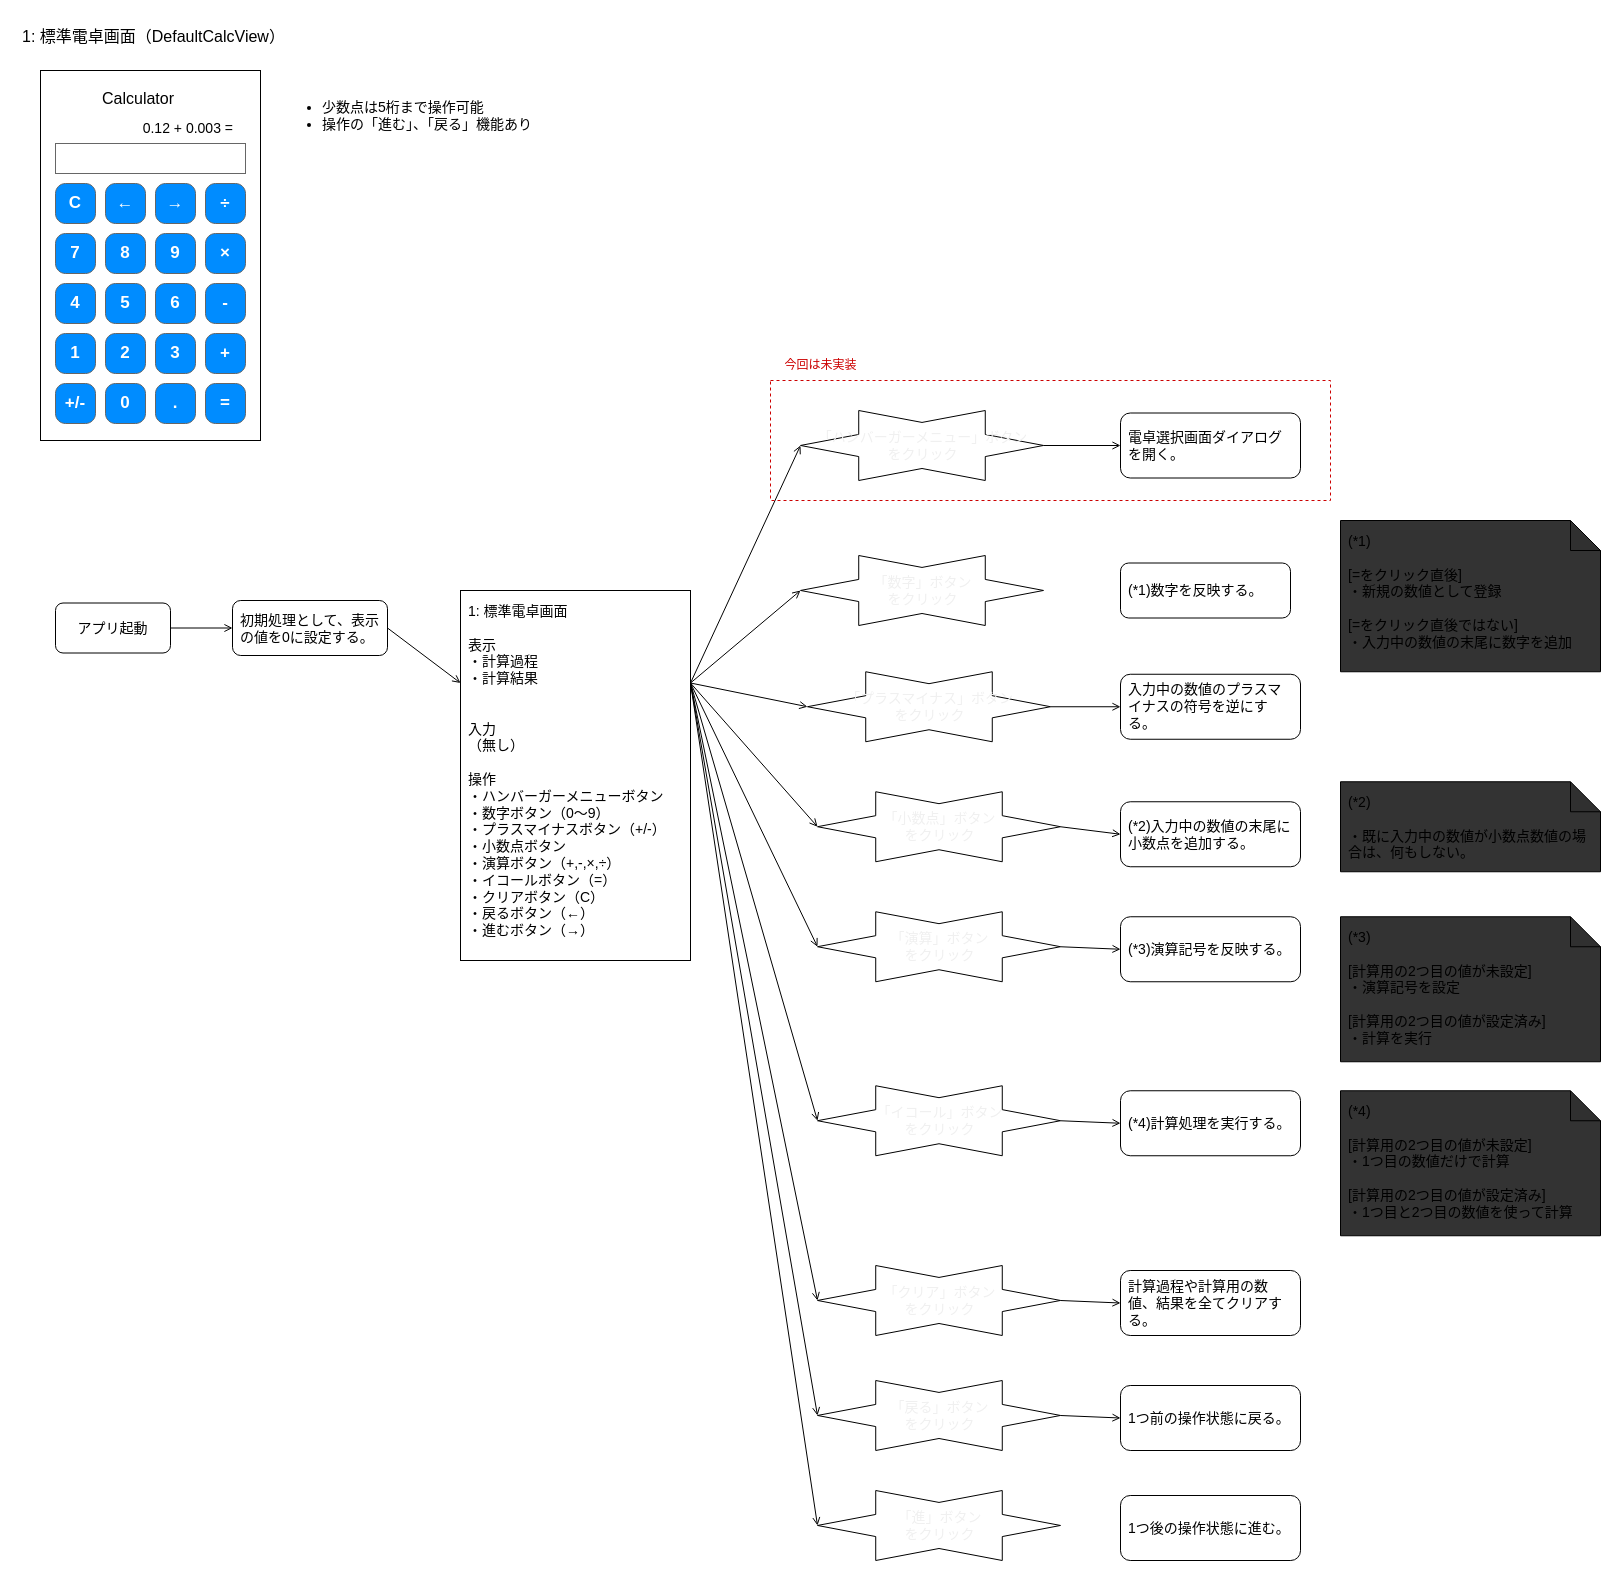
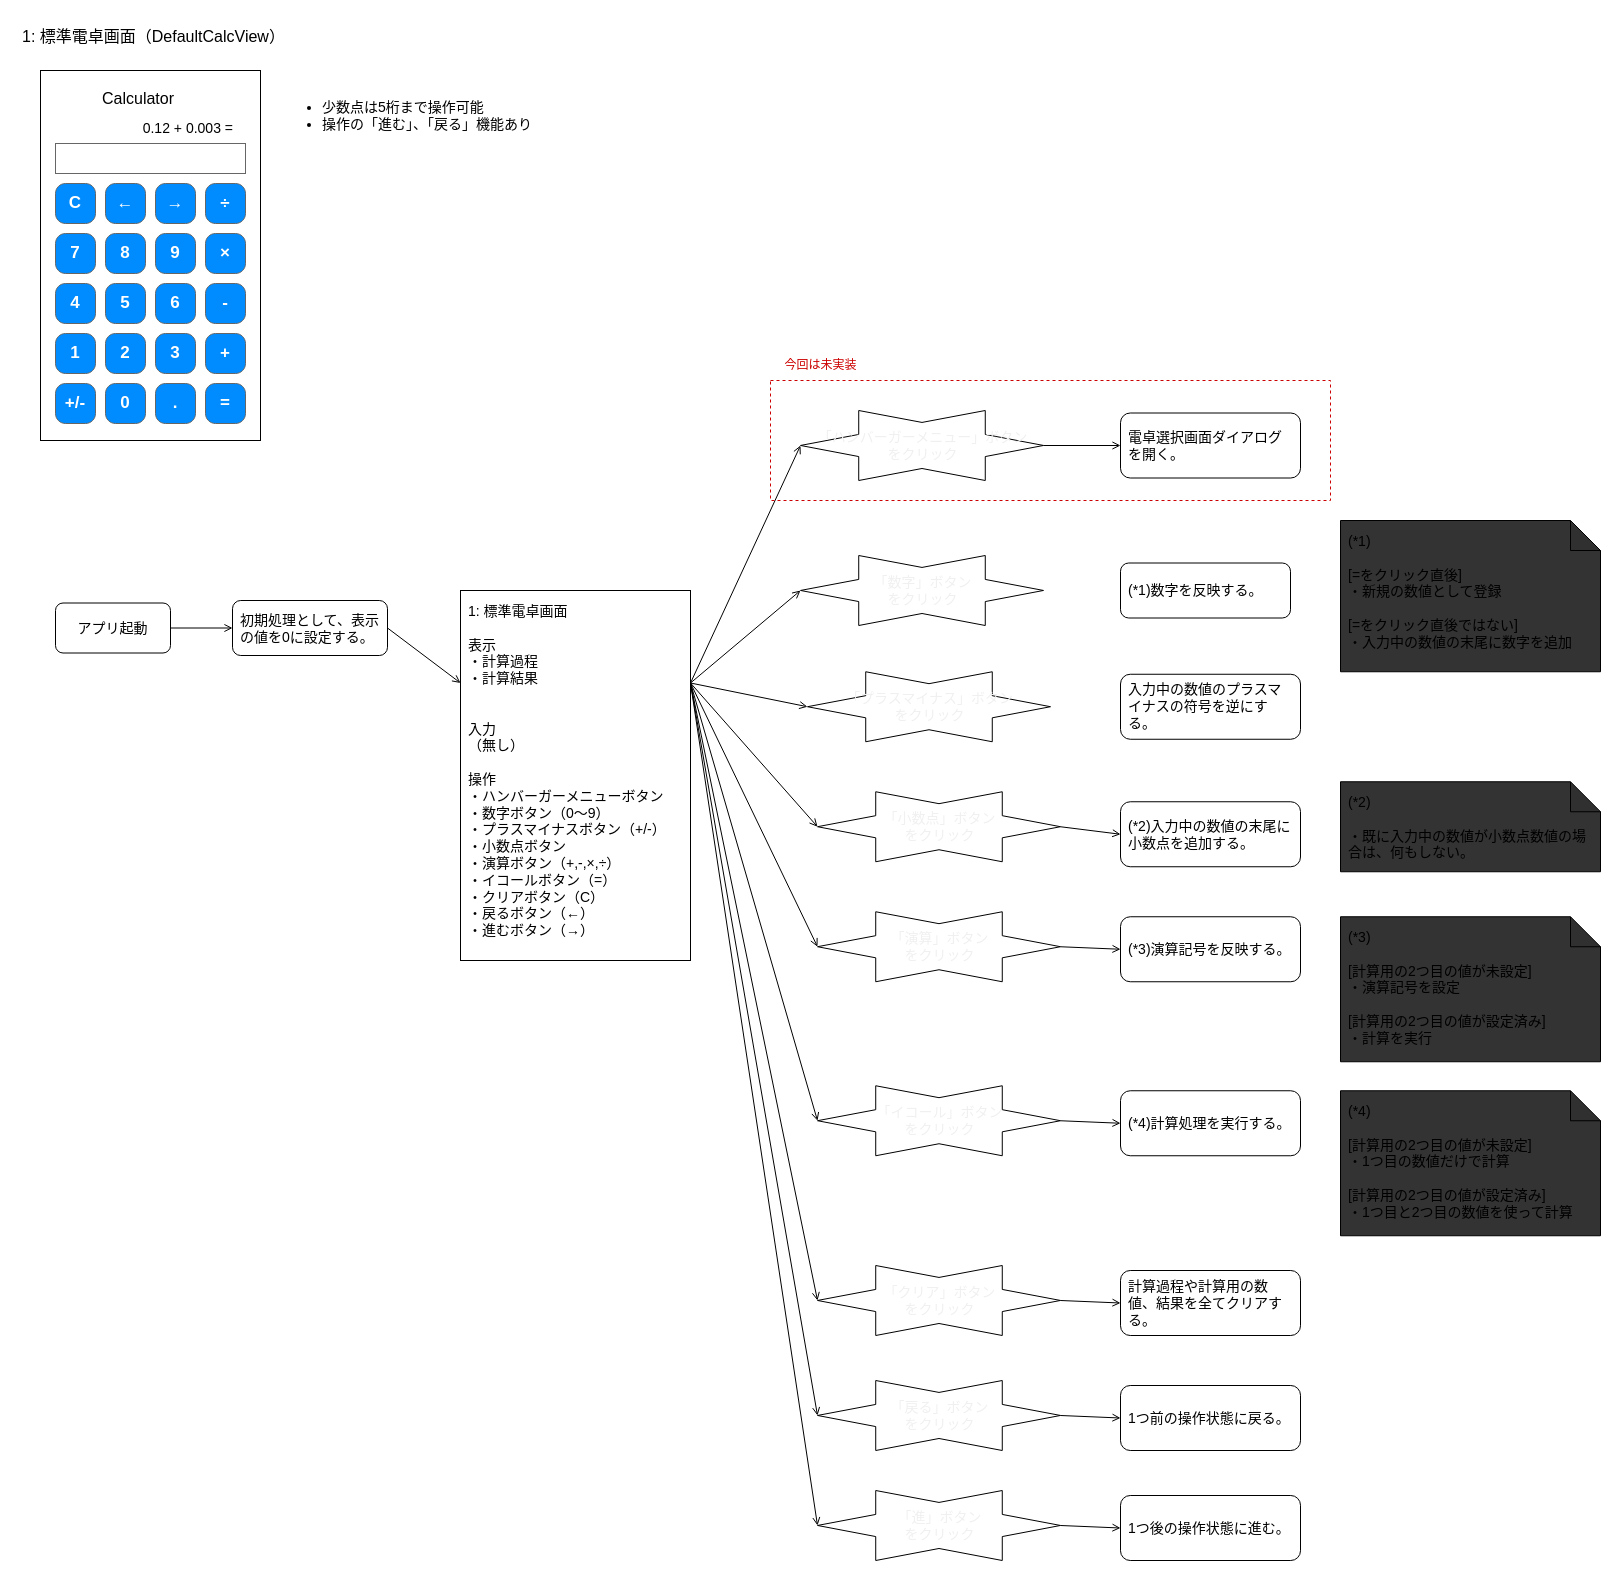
edge "「プラスマイナス」ボタン をクリック" -> "入力中の数値のプラスマイナスの符号を逆にする。": removed
edge "「進」ボタン をクリック" -> "1つ後の操作状態に進む。": added
